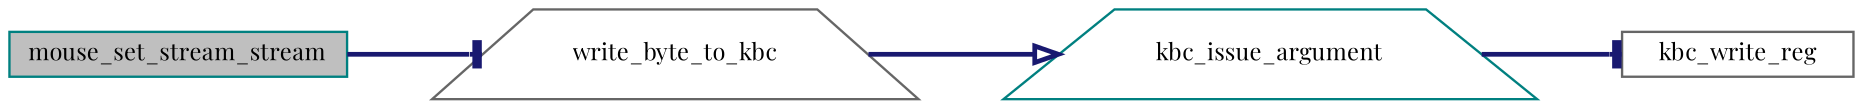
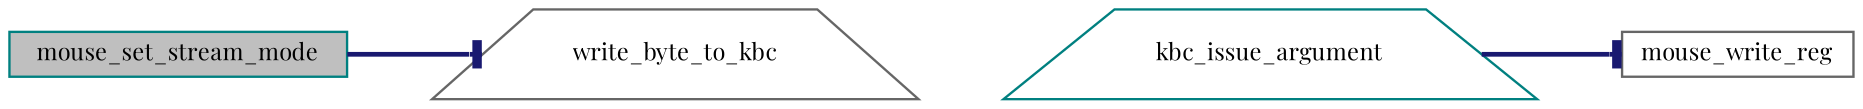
node "mouse_set_stream_stream": label "mouse_set_stream_stream" -> "mouse_set_stream_mode"
edge "write_byte_to_kbc" -> "kbc_issue_argument": removed
node "kbc_write_reg": label "kbc_write_reg" -> "mouse_write_reg"
